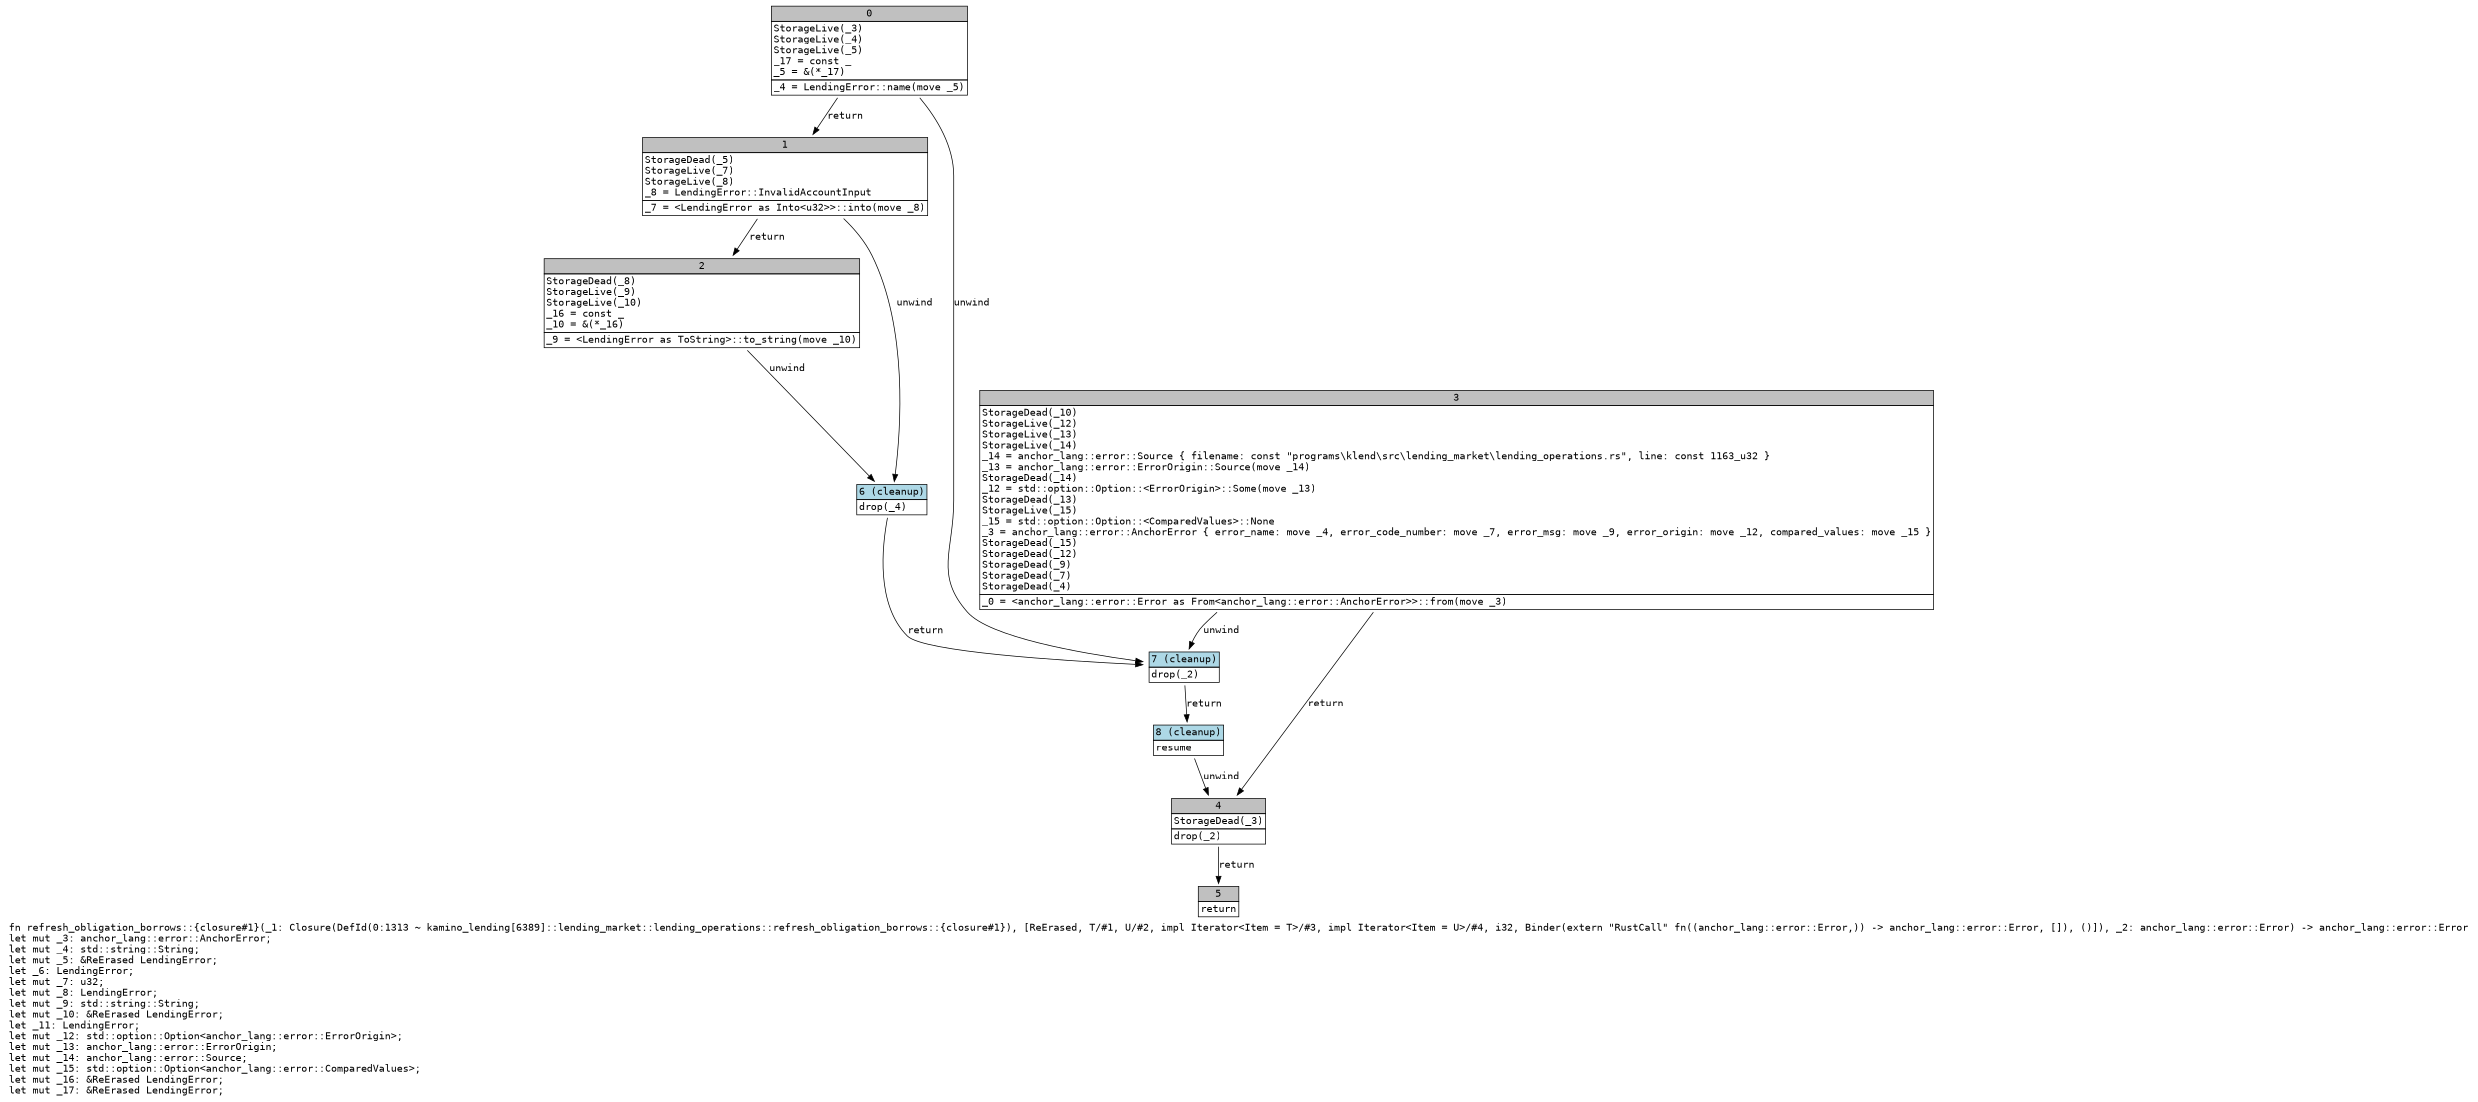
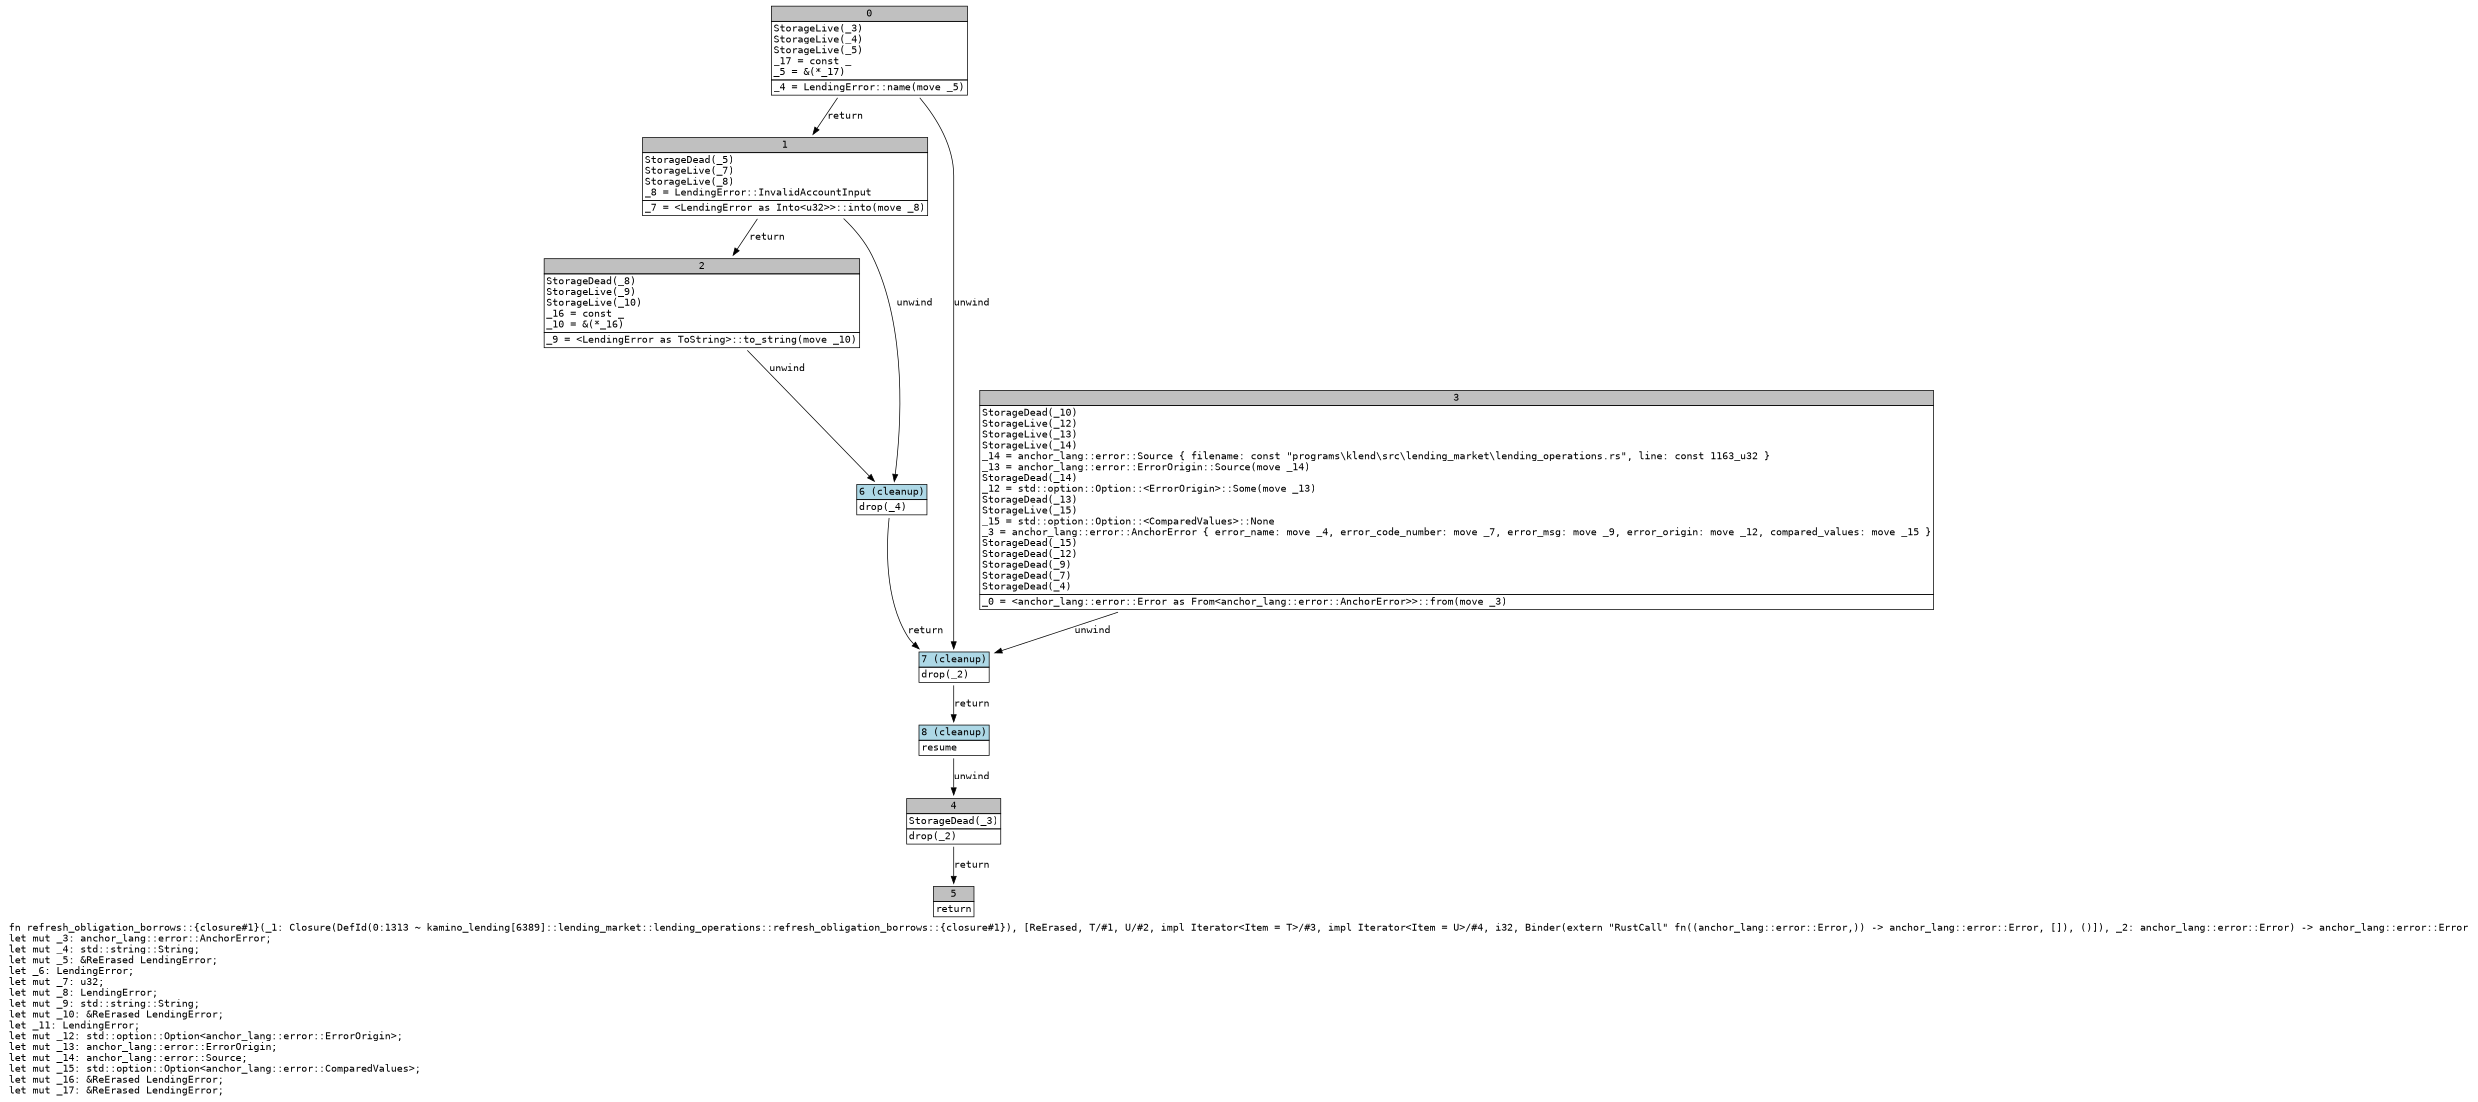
edge "3" -> "4": removed, label "return"
